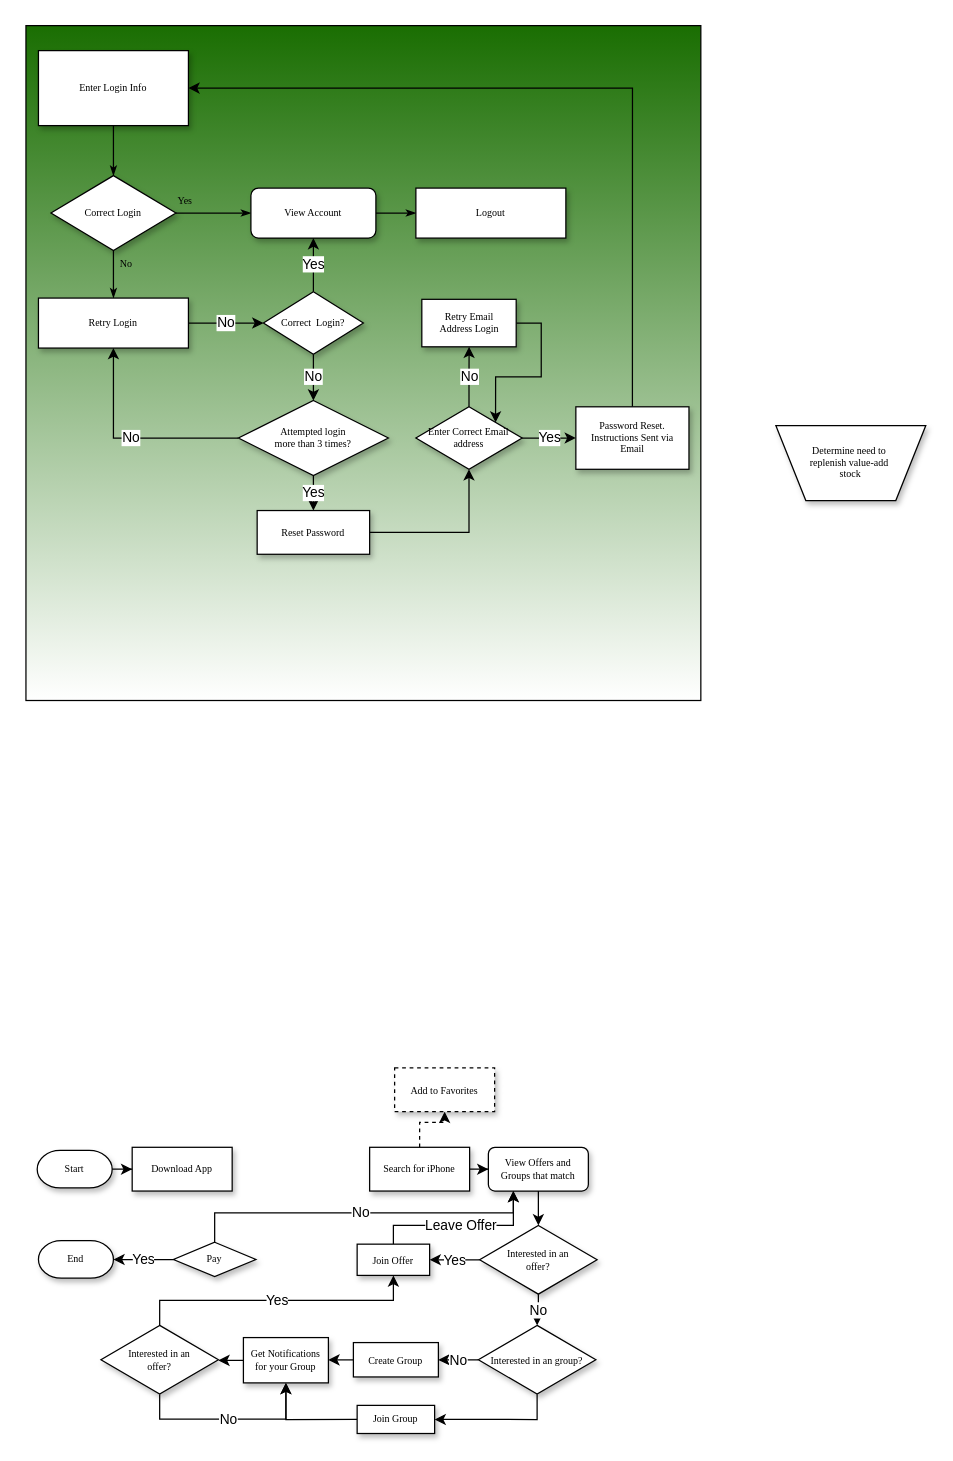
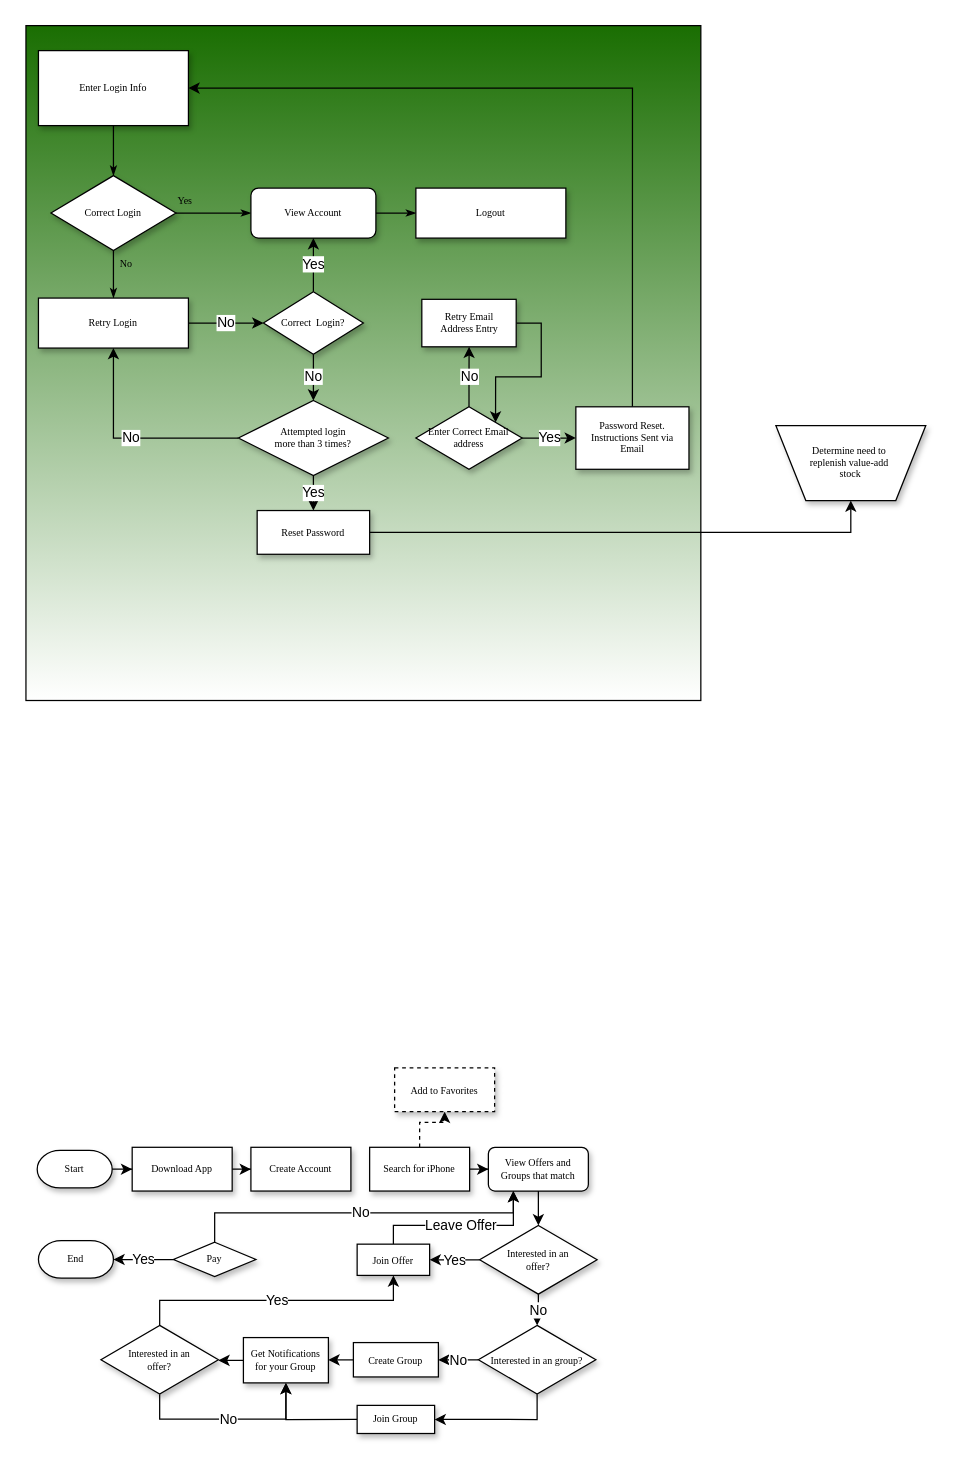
node "Retry Email Address Login": label "Retry Email Address Login" -> "Retry Email Address Entry"
edge "Reset Password" -> "Enter Correct Email address": now "Reset Password" -> "Determine need to replenish value-add stock"
edge "Download App" -> "Create Account": added
node "Create Account": added
